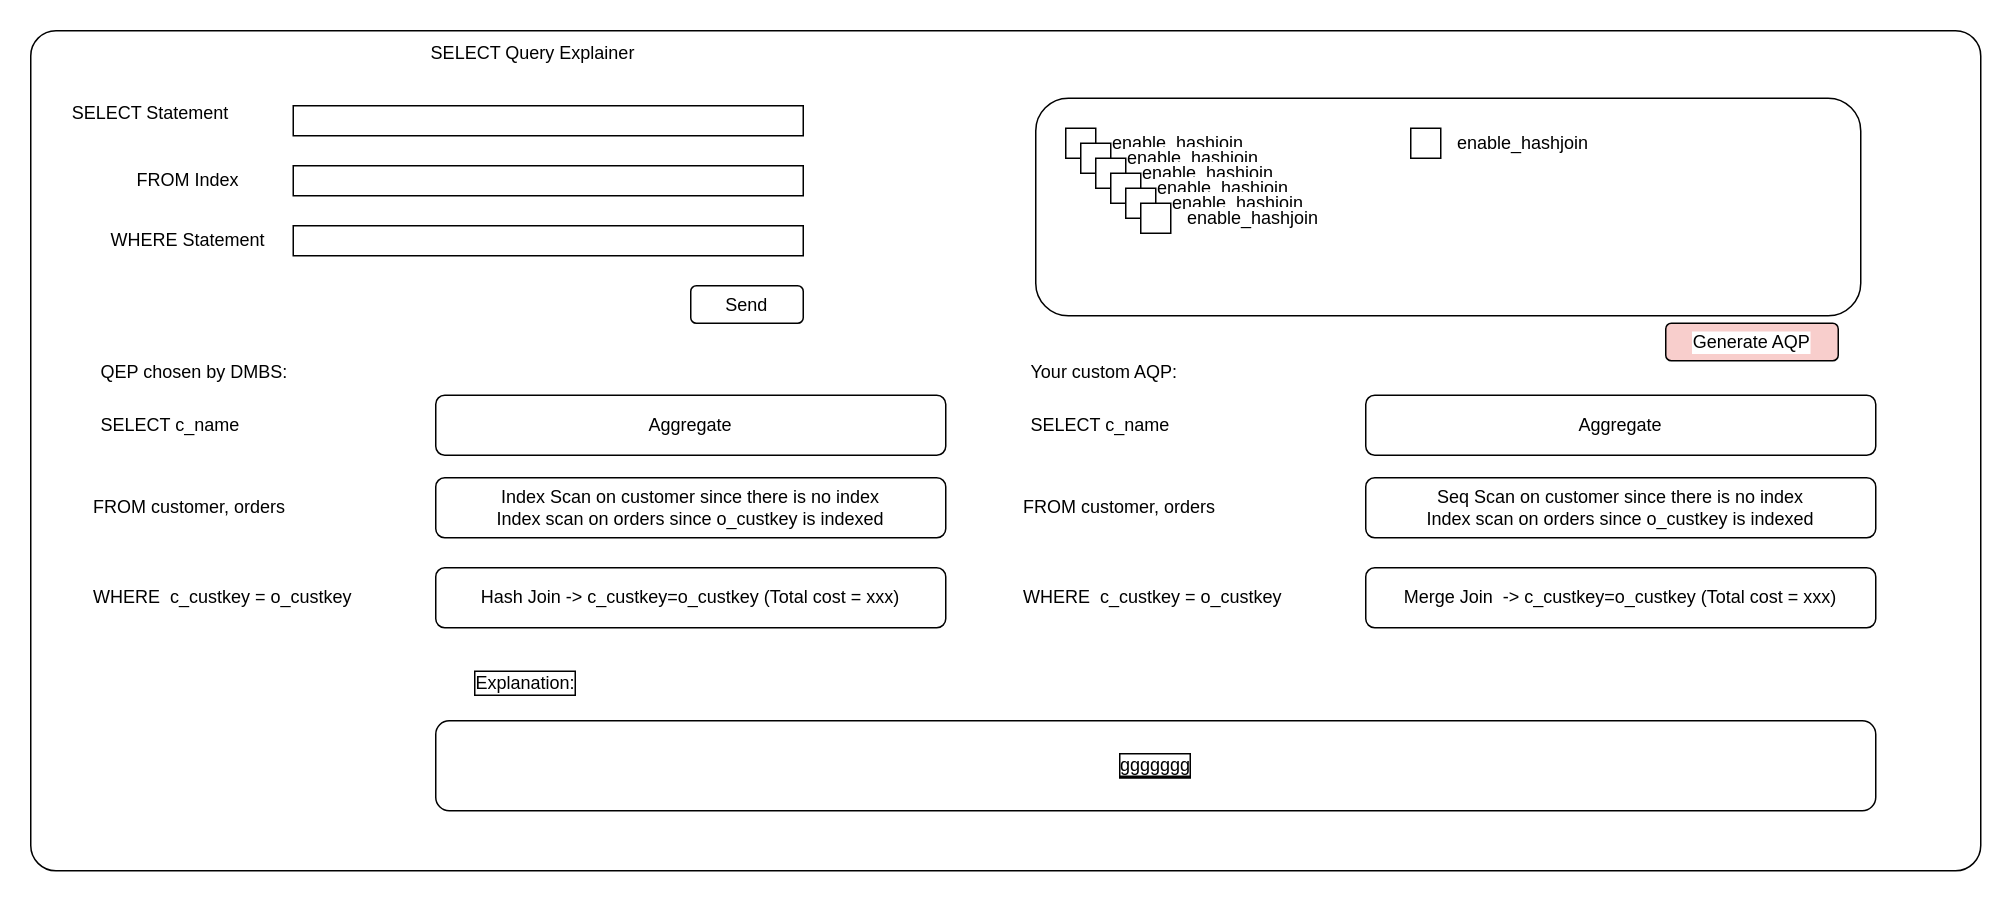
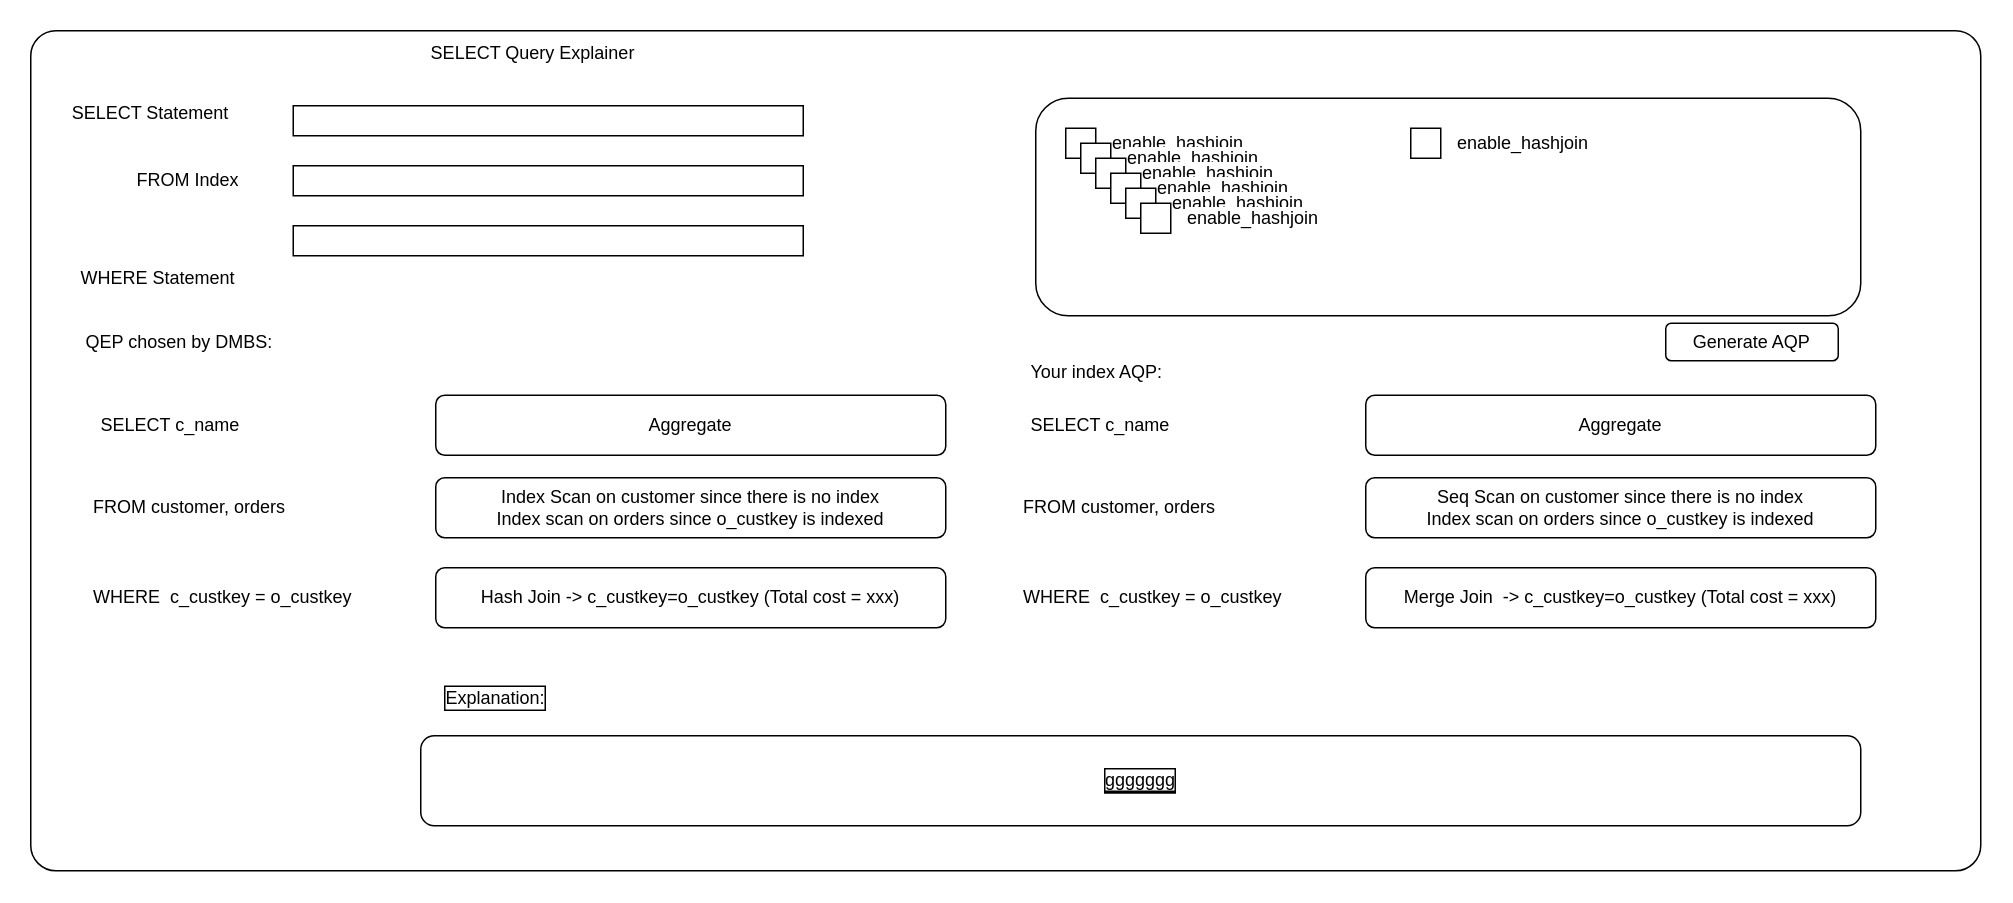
node "WHERE Statement": moved (188, 241) -> (158, 278)
node "Send": removed
node "Generate AQP": fillcolor #f8cecc -> #ffffff
node "QEP chosen by DMBS:": moved (196, 373) -> (181, 343)
node "Your custom AQP:": label "Your custom AQP:" -> "Your index AQP:"
node "Explanation:": moved (526, 683) -> (496, 698)
node "ggggggg": moved (1156, 766) -> (1141, 781)
